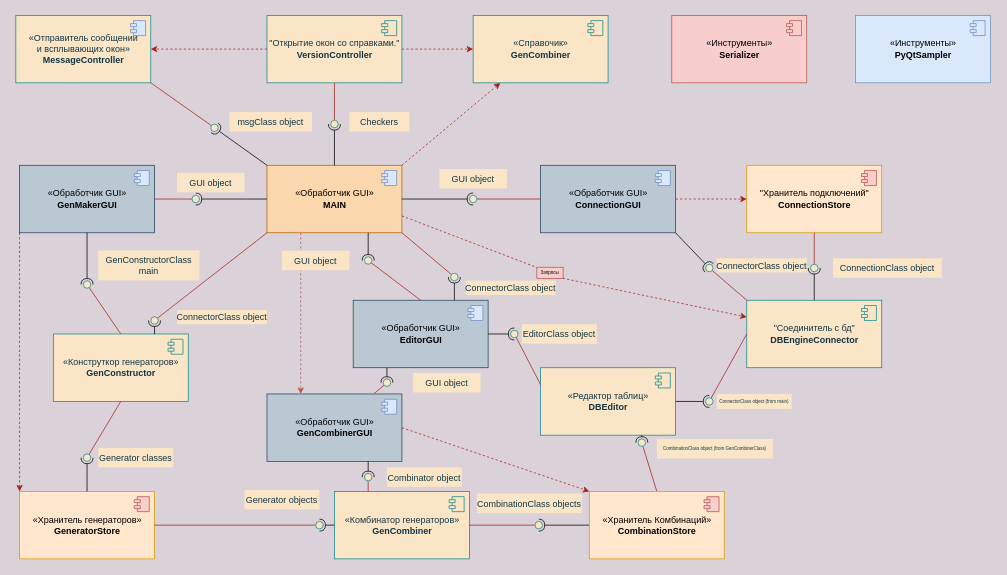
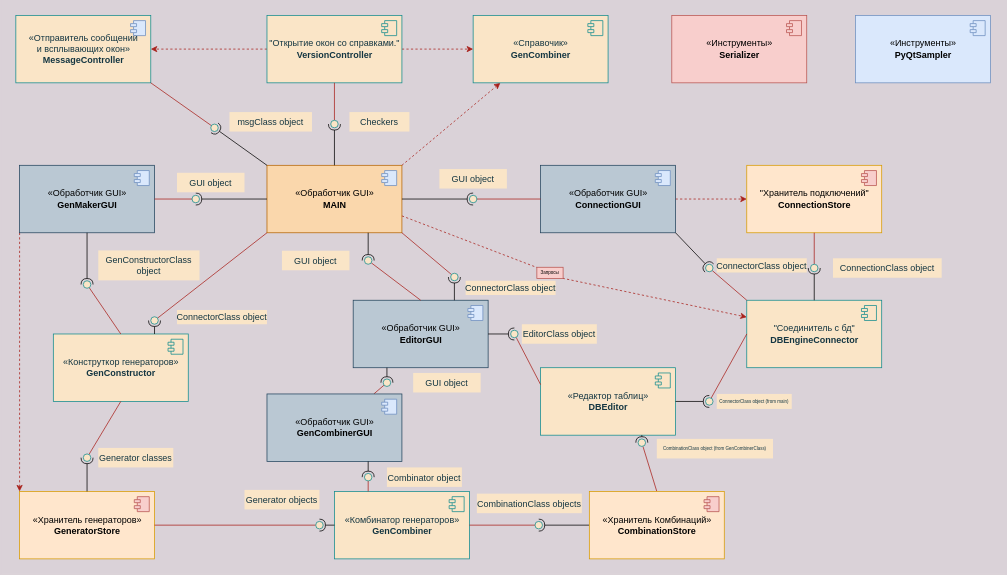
node "GenConstructorClass main": label "GenConstructorClass main" -> "GenConstructorClass object"
edge "«Обработчик GUI» MAIN" -> "«Обработчик GUI» GenCombinerGUI": removed
edge "«Обработчик GUI» GenCombinerGUI" -> "«Хранитель Комбинаций» CombinationStore": removed
